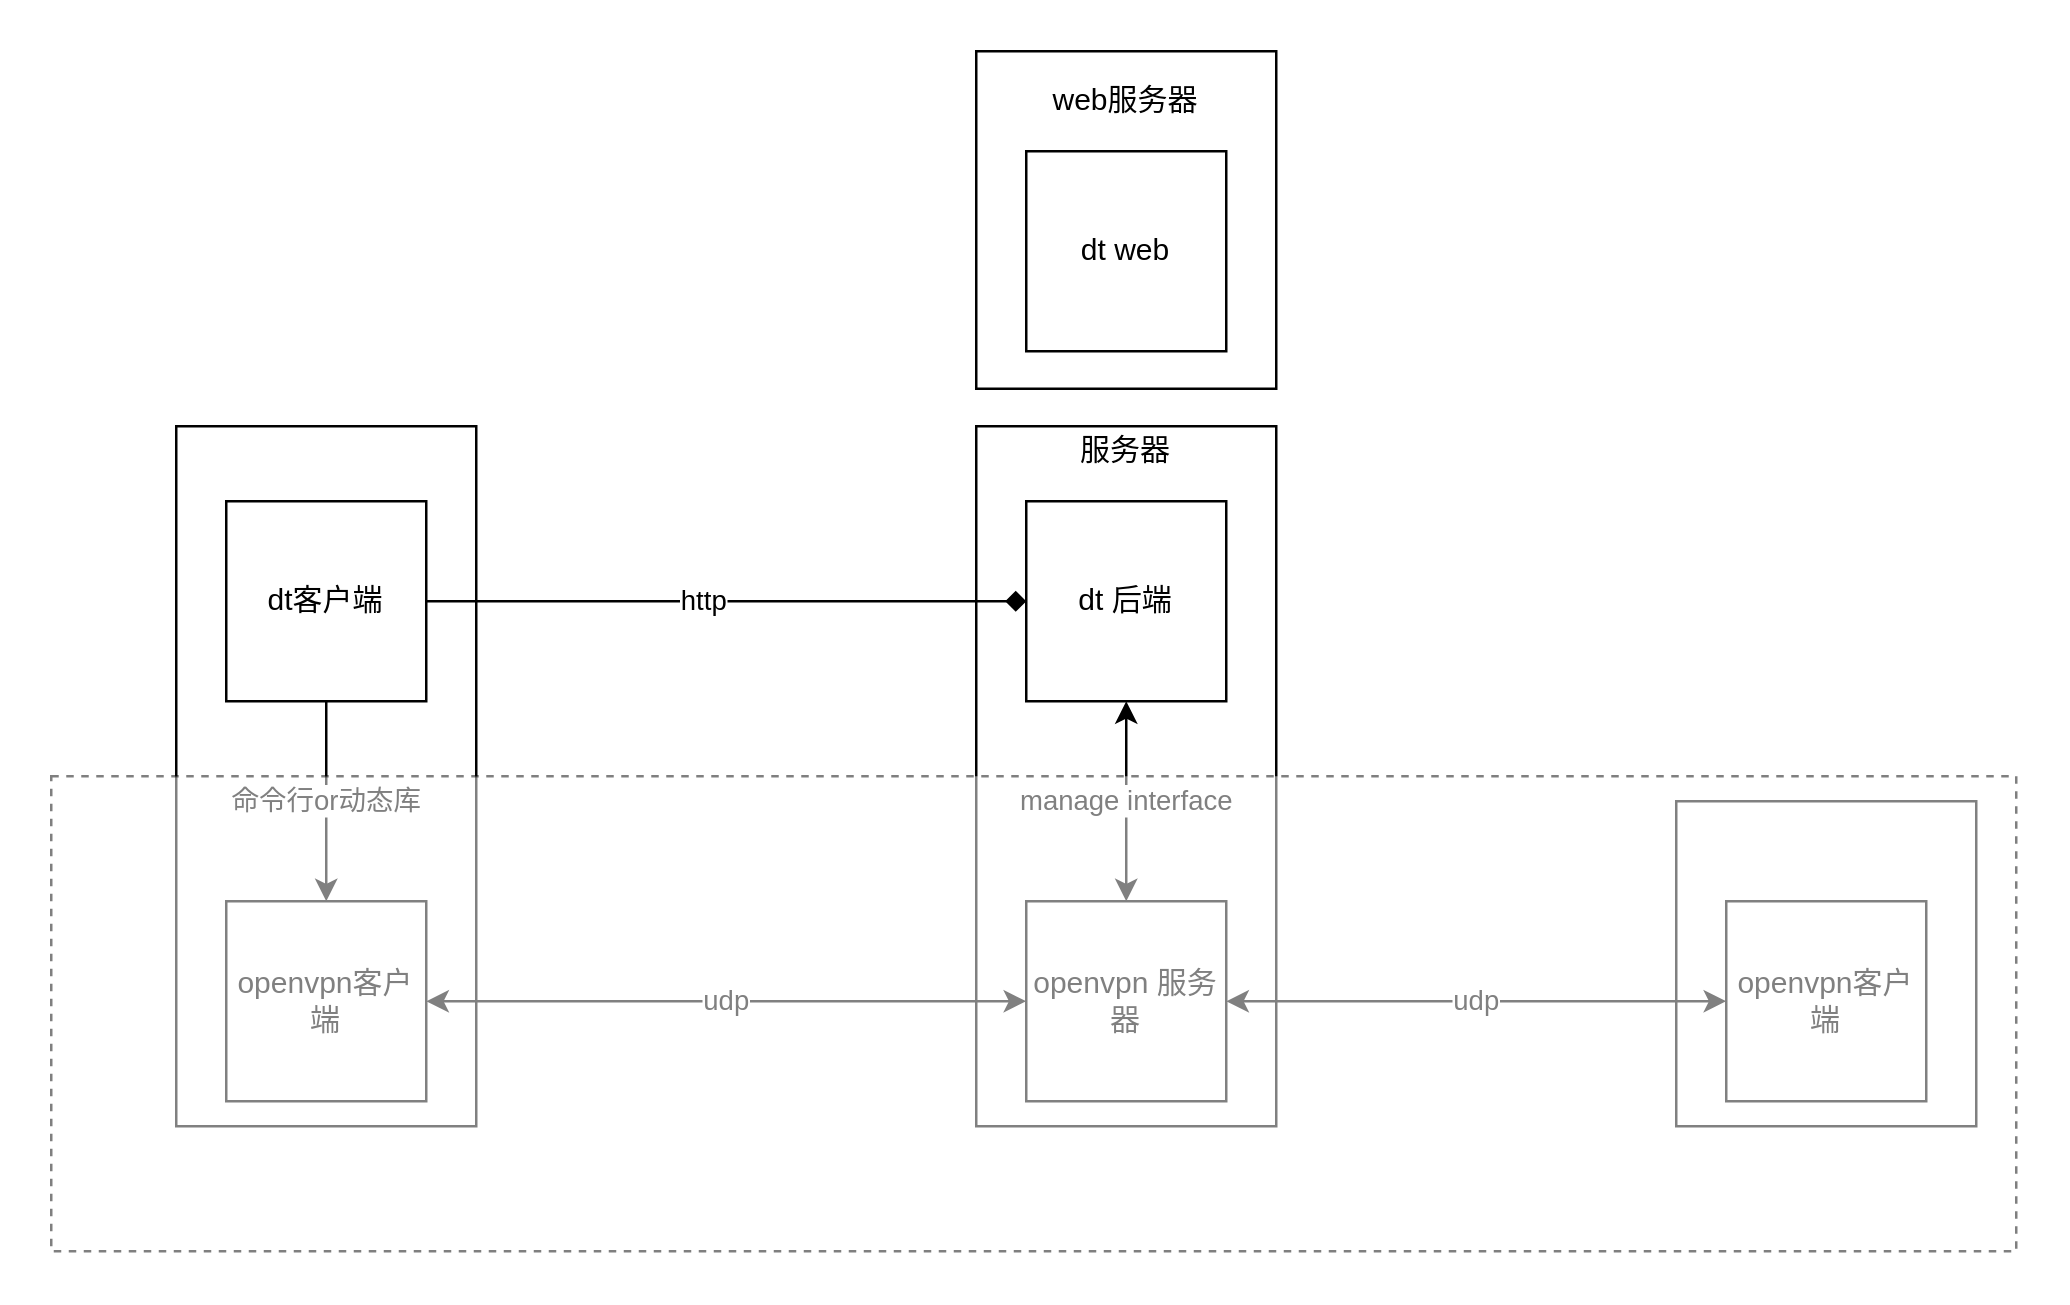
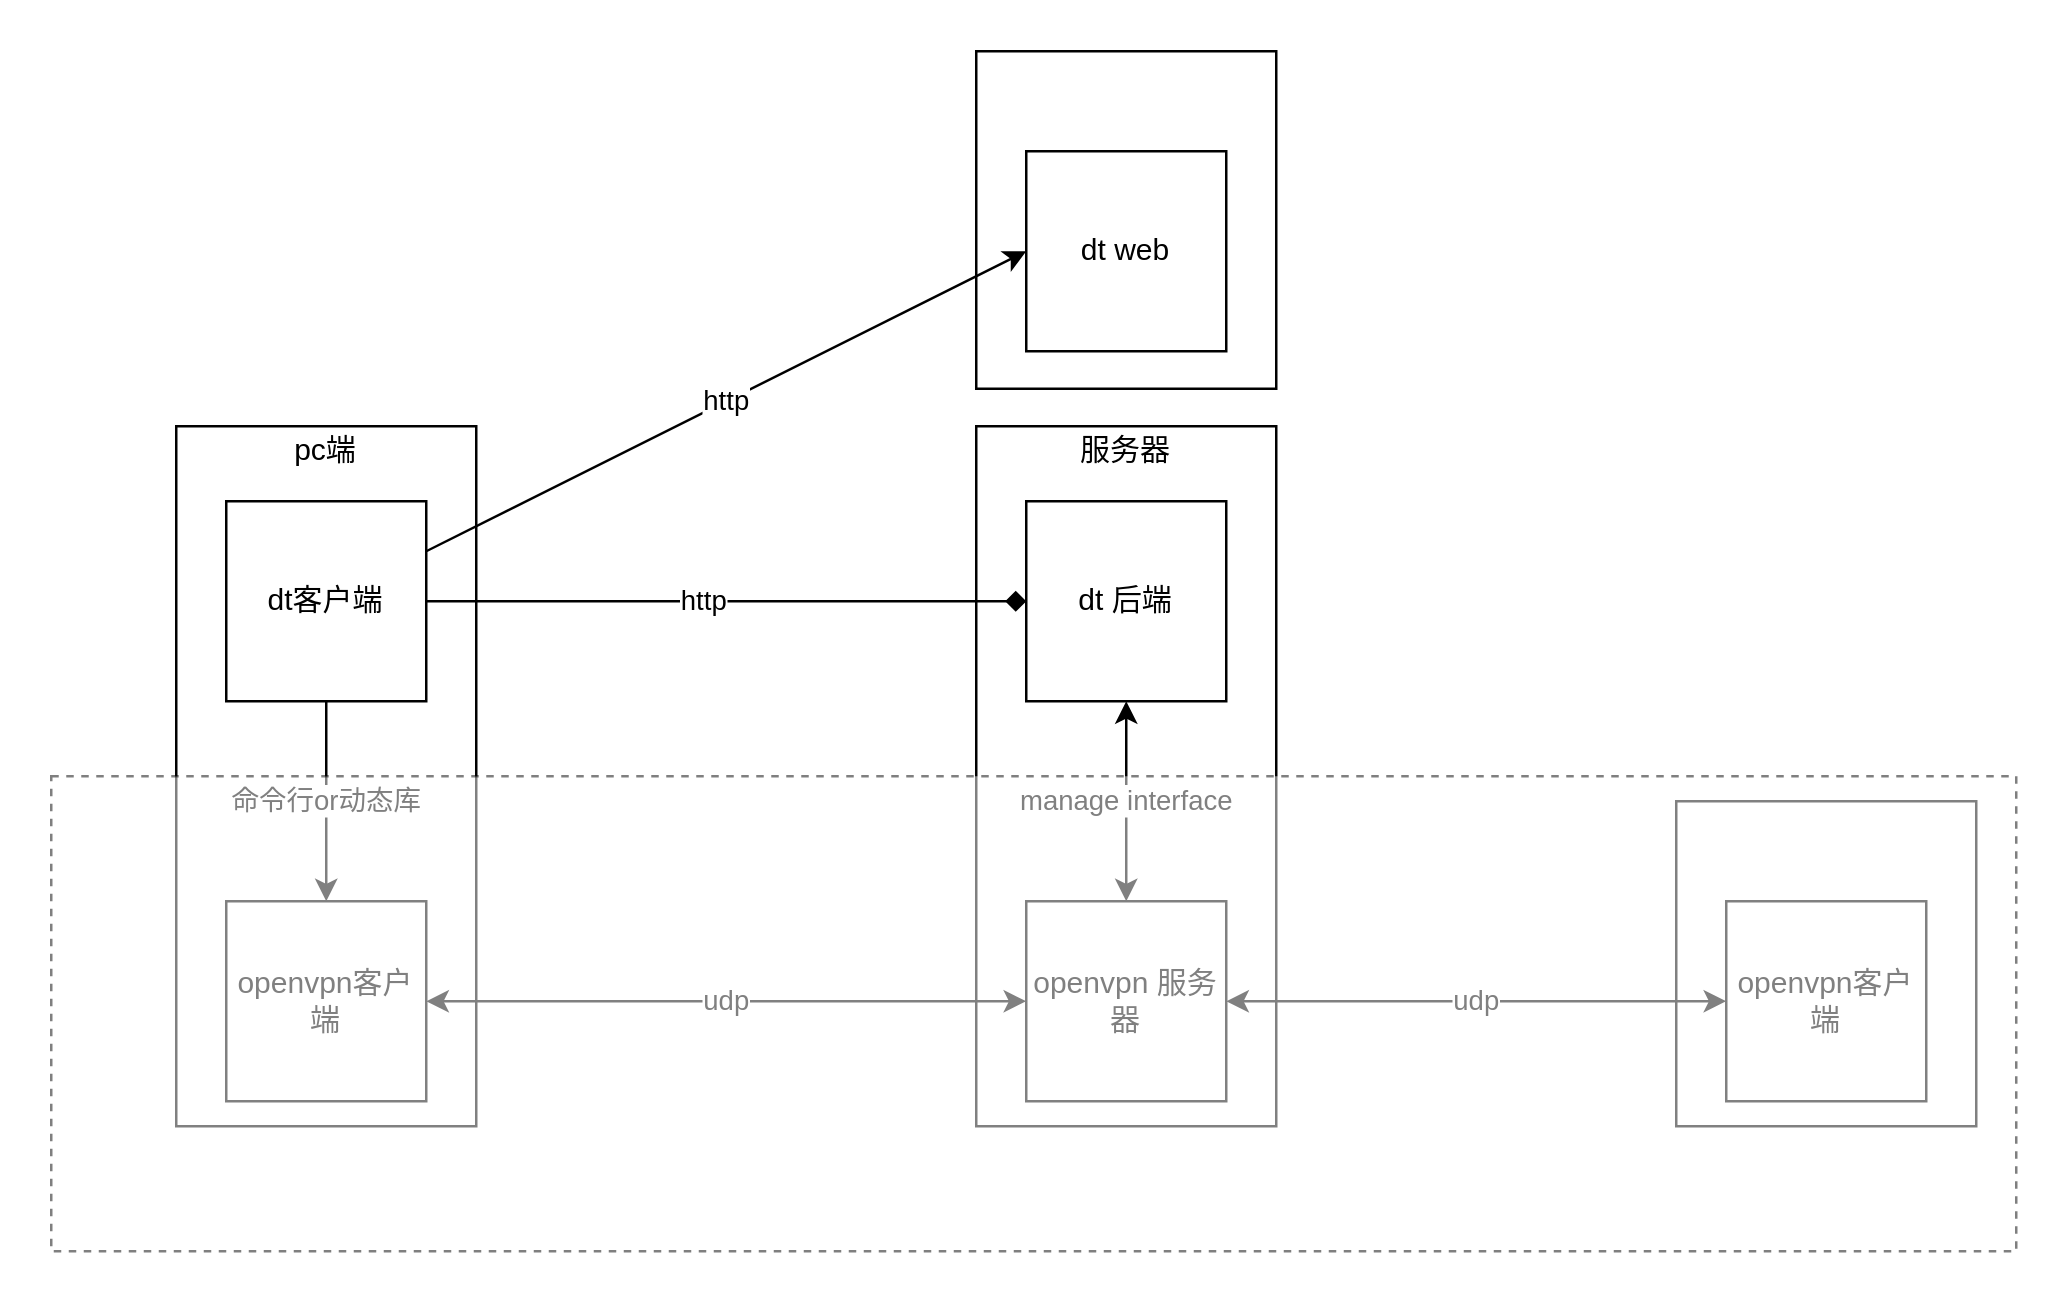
node "web服务器": removed
edge "dt客户端" -> "dt web": added, label "http"
node "pc端": added
